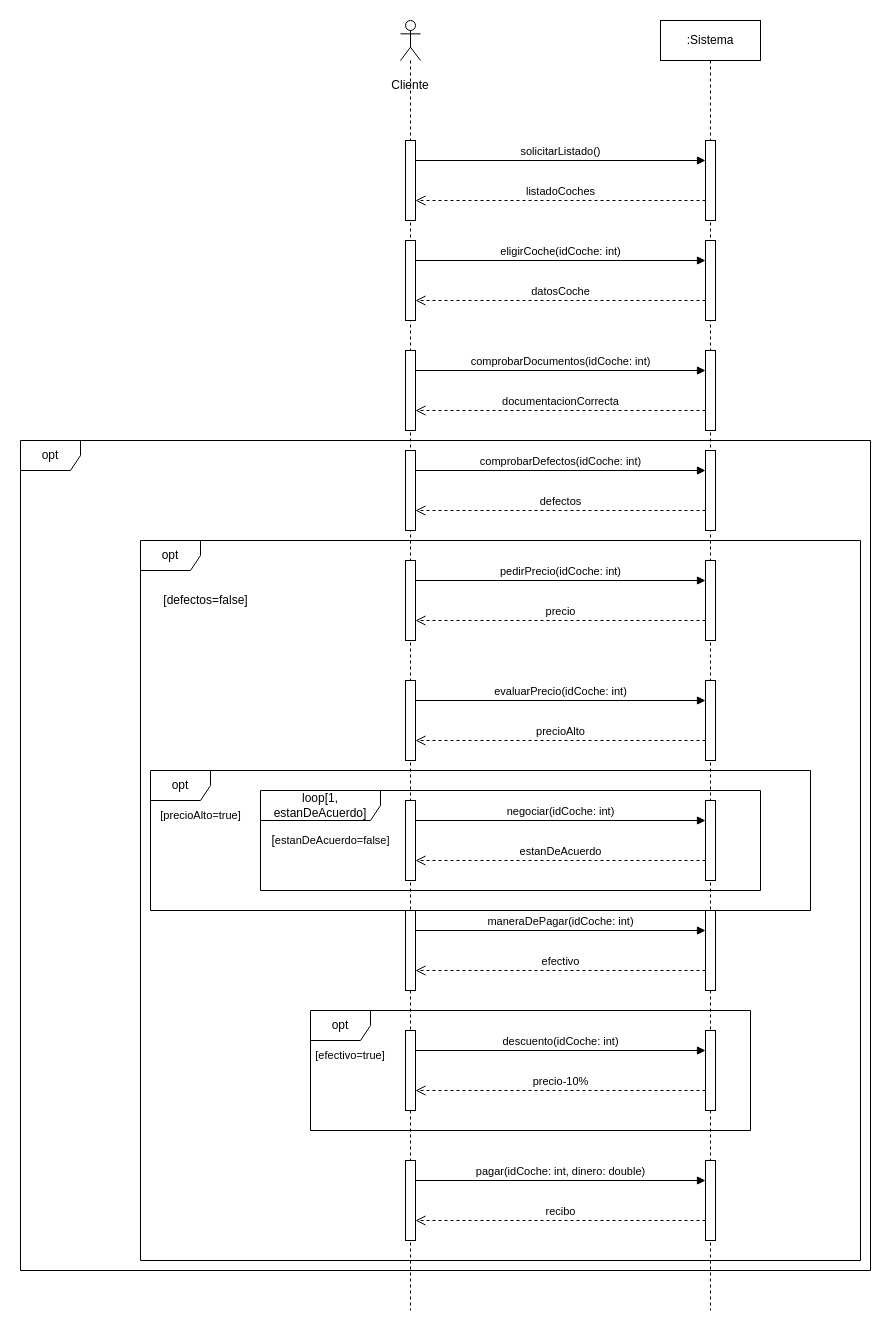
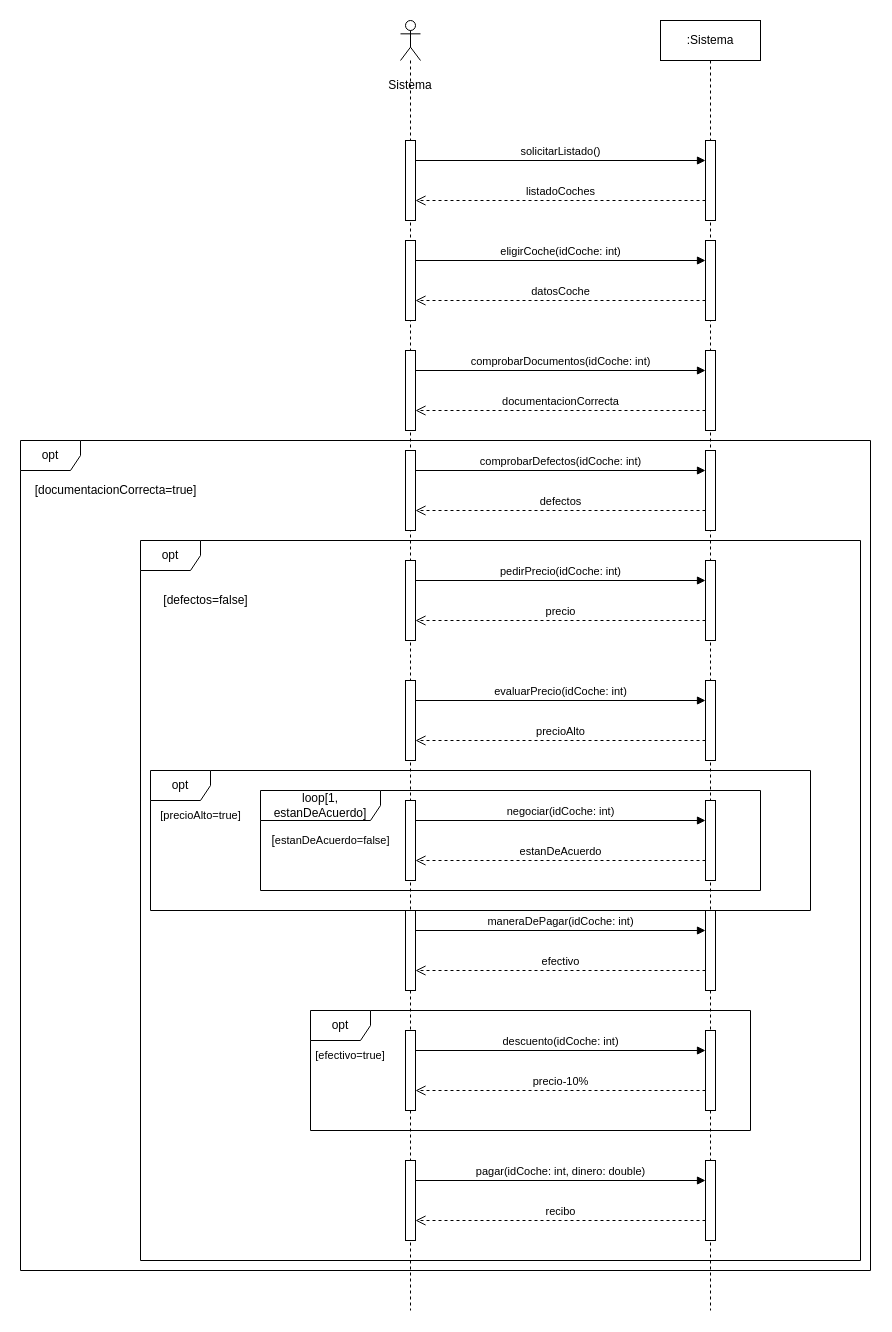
node "Cliente": label "Cliente" -> "Sistema"
node "[documentacionCorrecta=true]": added
